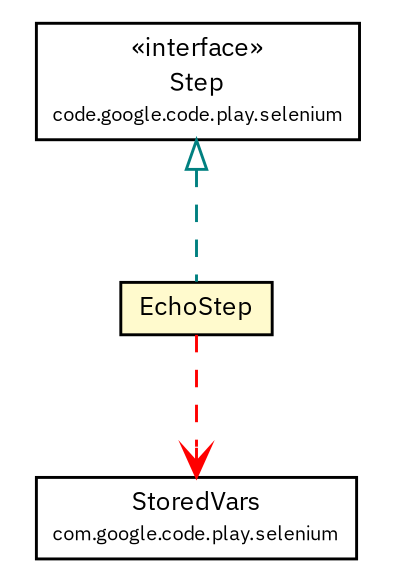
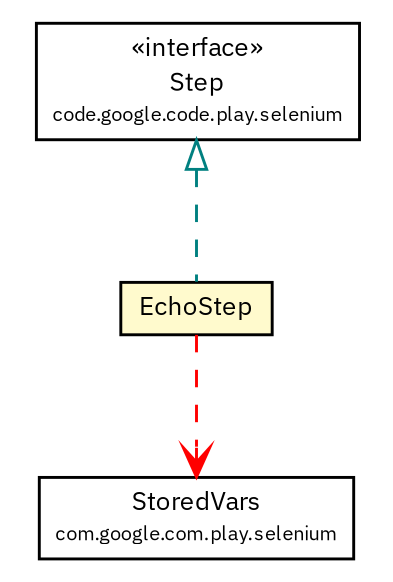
node "StoredVars": text "com.google.code.play.selenium" -> "com.google.com.play.selenium"
